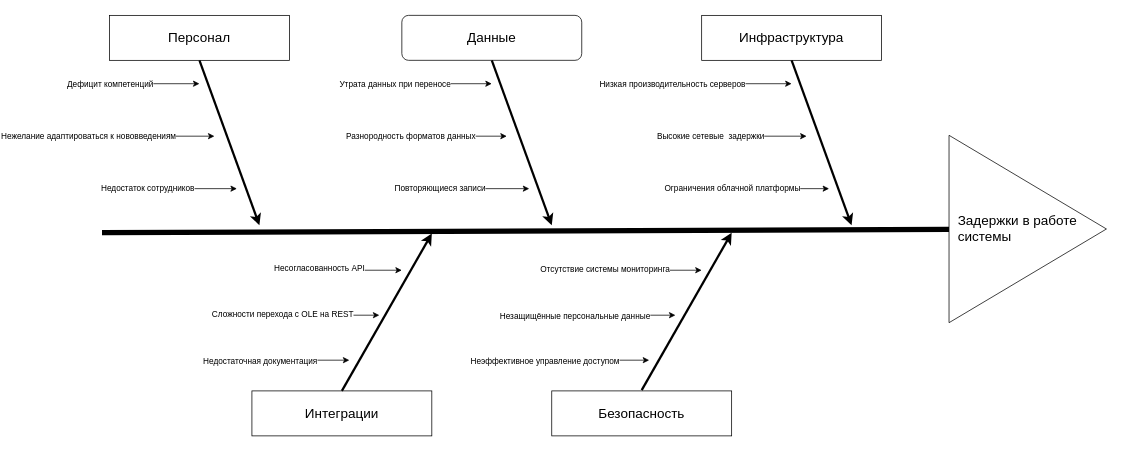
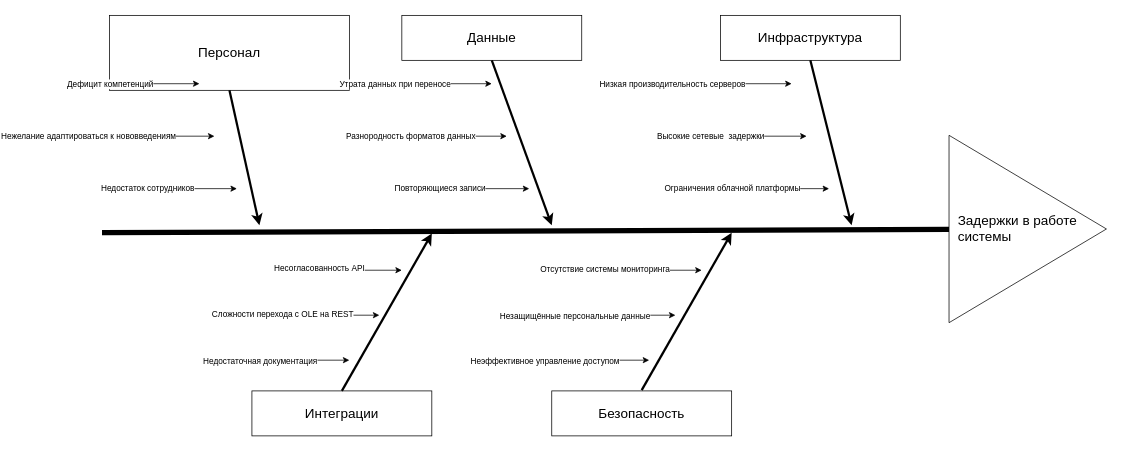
node "Персонал": size 180x45 -> 240x75
node "Данные": shape rounded rectangle -> rectangle
node "Инфраструктура": moved (792, 38) -> (810, 38)
